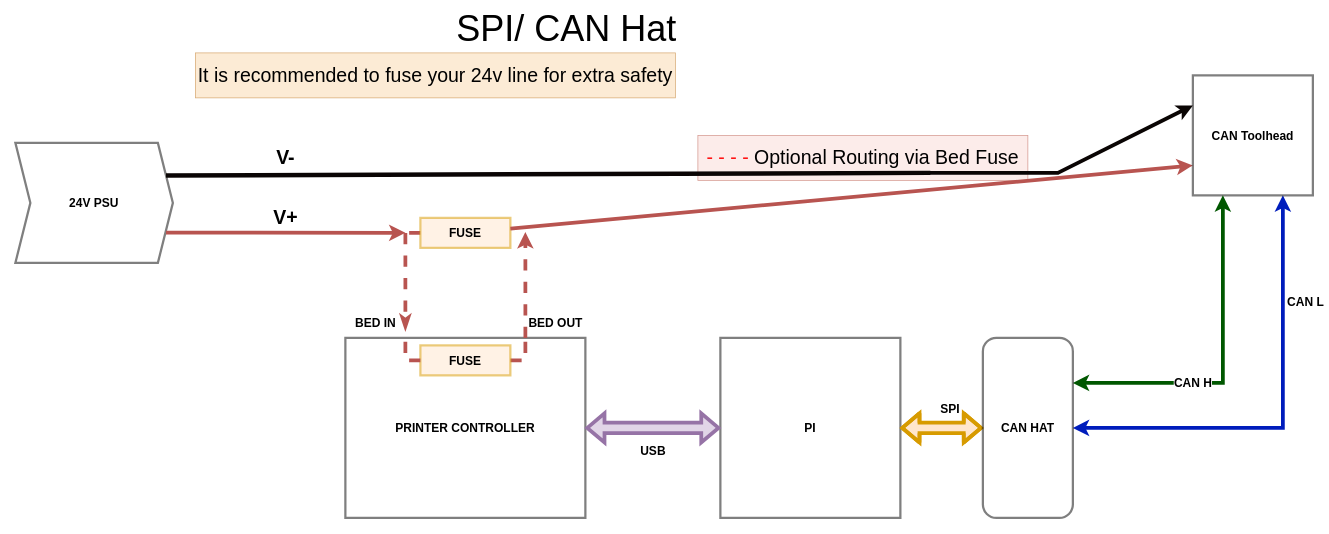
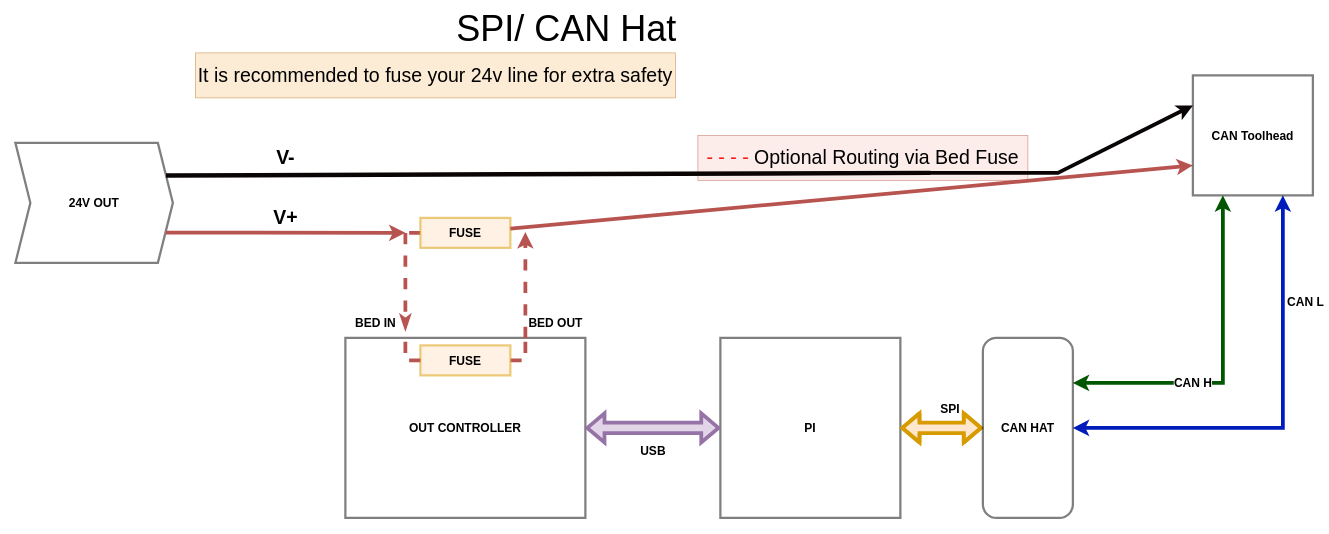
node "24V PSU": label "24V PSU" -> "24V OUT"
node "PRINTER CONTROLLER": label "PRINTER CONTROLLER" -> "OUT CONTROLLER"
